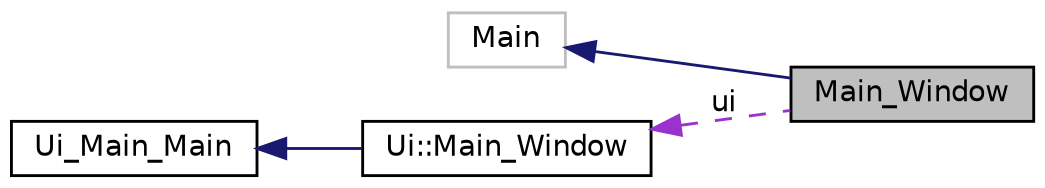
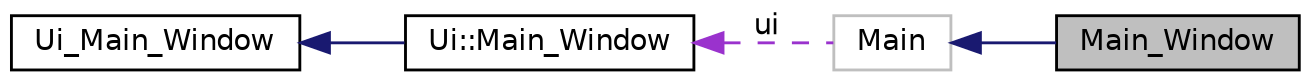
edge "Main_Window" -> "Ui::Main_Window": now "Main" -> "Ui::Main_Window"
node "Ui_Main_Main": label "Ui_Main_Main" -> "Ui_Main_Window"
